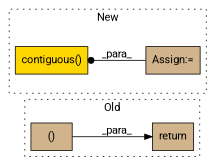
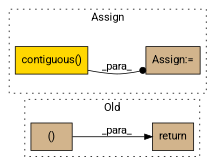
cluster "New": label "New" -> "Assign"
edge "Assign:=" -> "contiguous()": reversed
